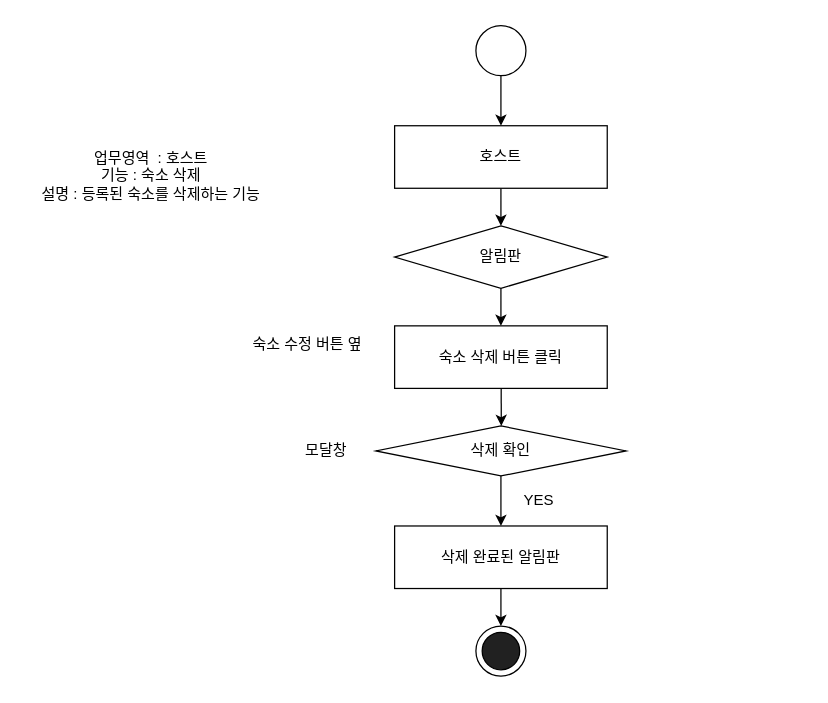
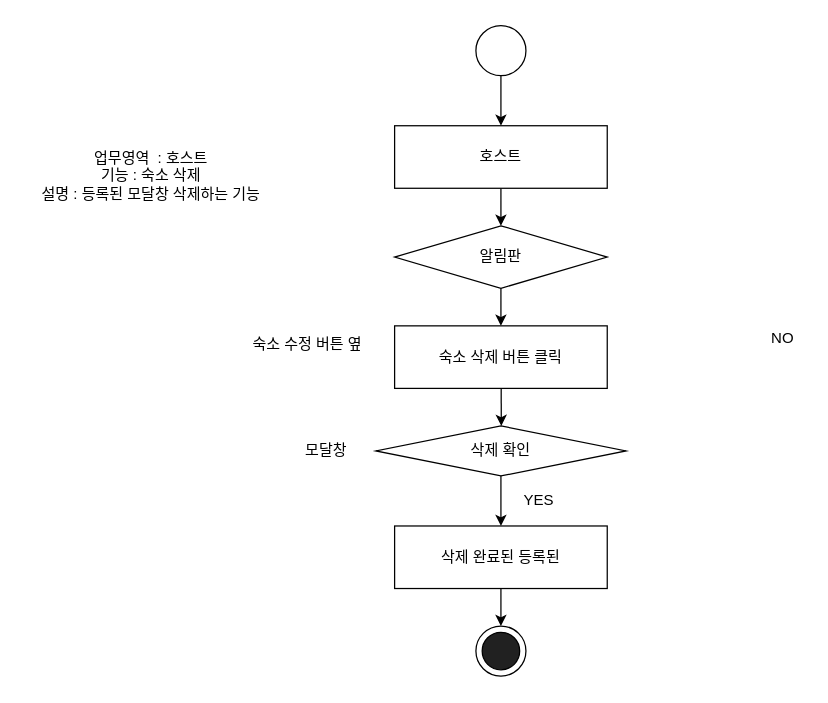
node "업무영역 : 호스트 기능 : 숙소 삭제 설명 : 등록된 숙소를 삭제하는 기능": label "업무영역 : 호스트 기능 : 숙소 삭제 설명 : 등록된 숙소를 삭제하는 기능" -> "업무영역 : 호스트 기능 : 숙소 삭제 설명 : 등록된 모달창 삭제하는 기능"
node "NO": added
node "삭제 완료된 알림판": label "삭제 완료된 알림판" -> "삭제 완료된 등록된"
